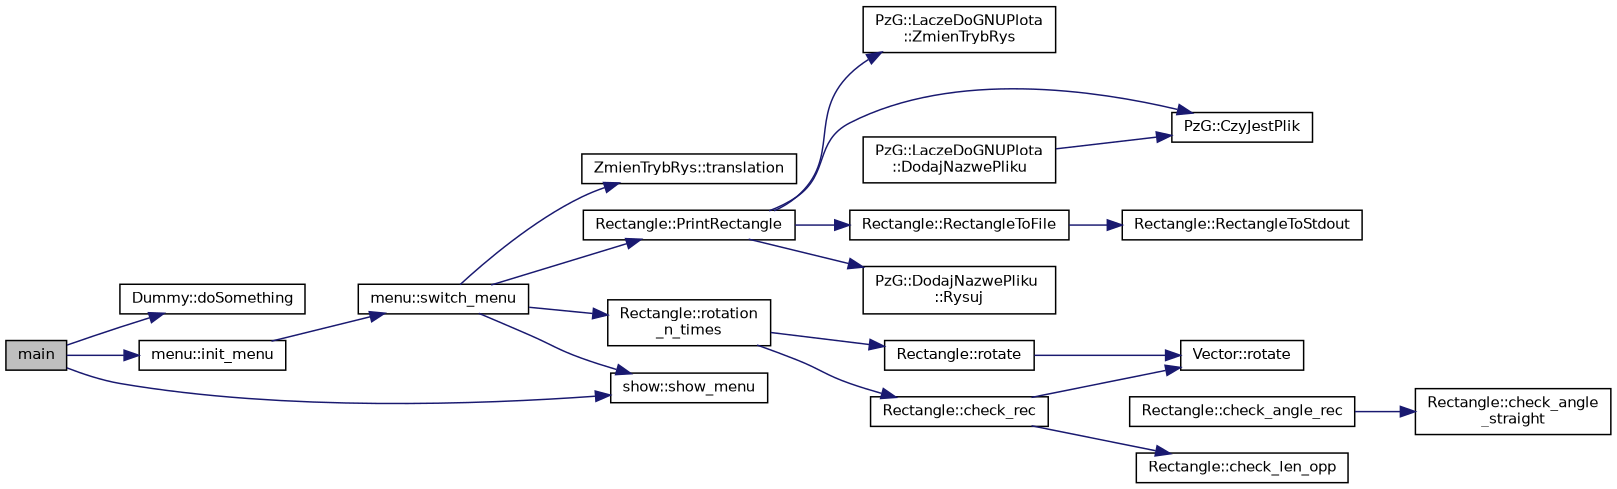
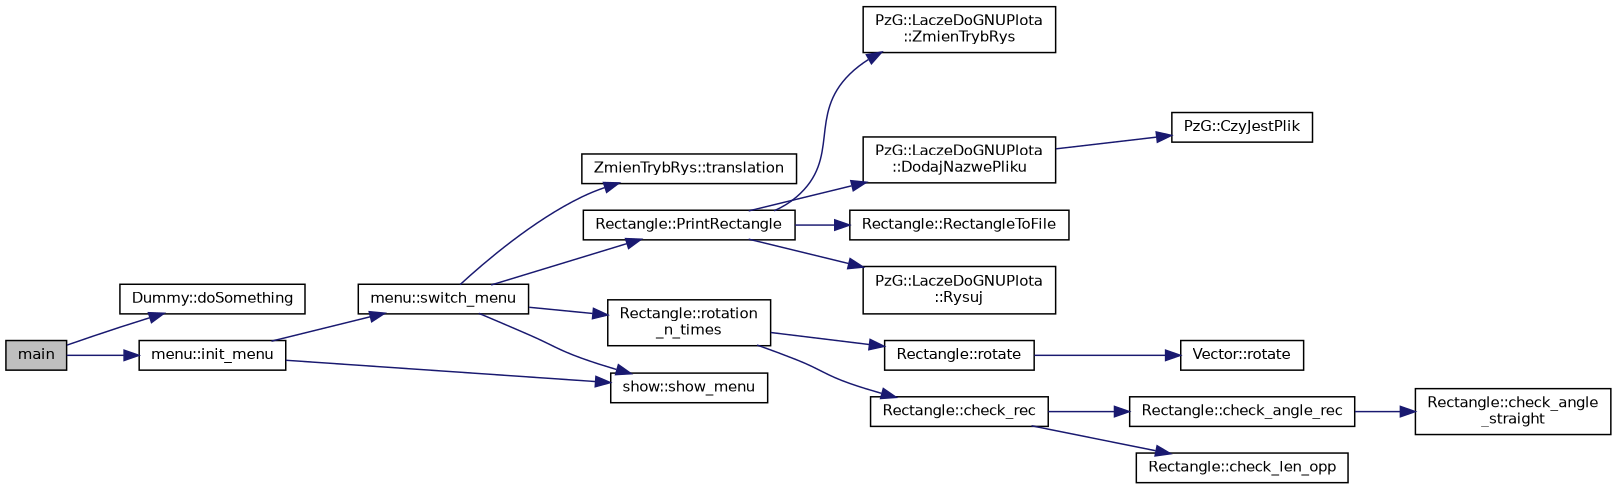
edge "Rectangle::PrintRectangle" -> "PzG::CzyJestPlik": now "Rectangle::PrintRectangle" -> "PzG::LaczeDoGNUPlota ::DodajNazwePliku"
node "Rectangle::RectangleToStdout": removed
node "PzG::DodajNazwePliku ::Rysuj": label "PzG::DodajNazwePliku ::Rysuj" -> "PzG::LaczeDoGNUPlota ::Rysuj"
edge "Rectangle::check_rec" -> "Vector::rotate": now "Rectangle::check_rec" -> "Rectangle::check_angle_rec"
edge "main" -> "show::show_menu": now "menu::init_menu" -> "show::show_menu"
